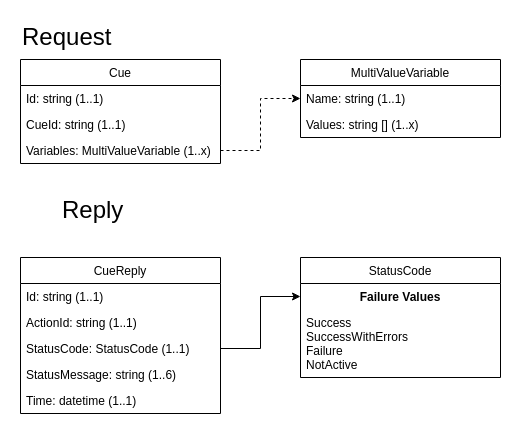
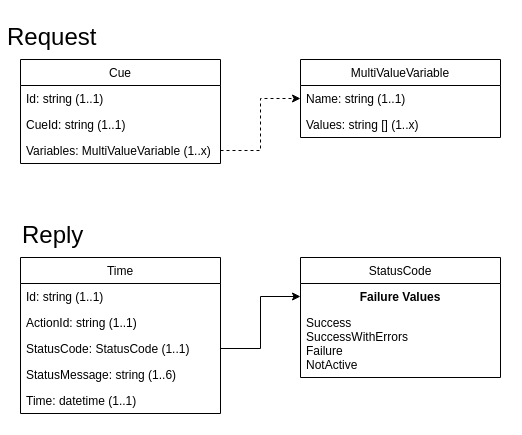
node "Request": moved (71, 31) -> (56, 31)
node "Reply": moved (101, 204) -> (61, 229)
node "CueReply": label "CueReply" -> "Time"
